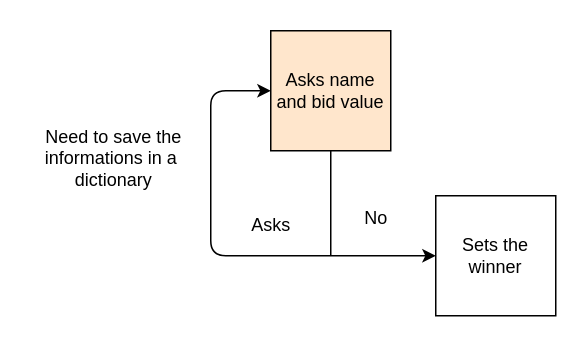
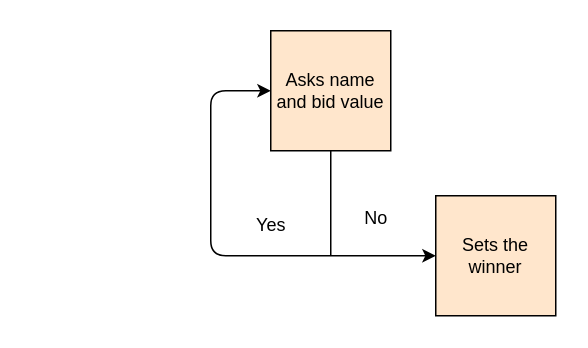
node "Need to save the informations in a dictionary": removed
node "Asks": label "Asks" -> "Yes"
node "Sets the winner": fillcolor #ffffff -> #ffe6cc
